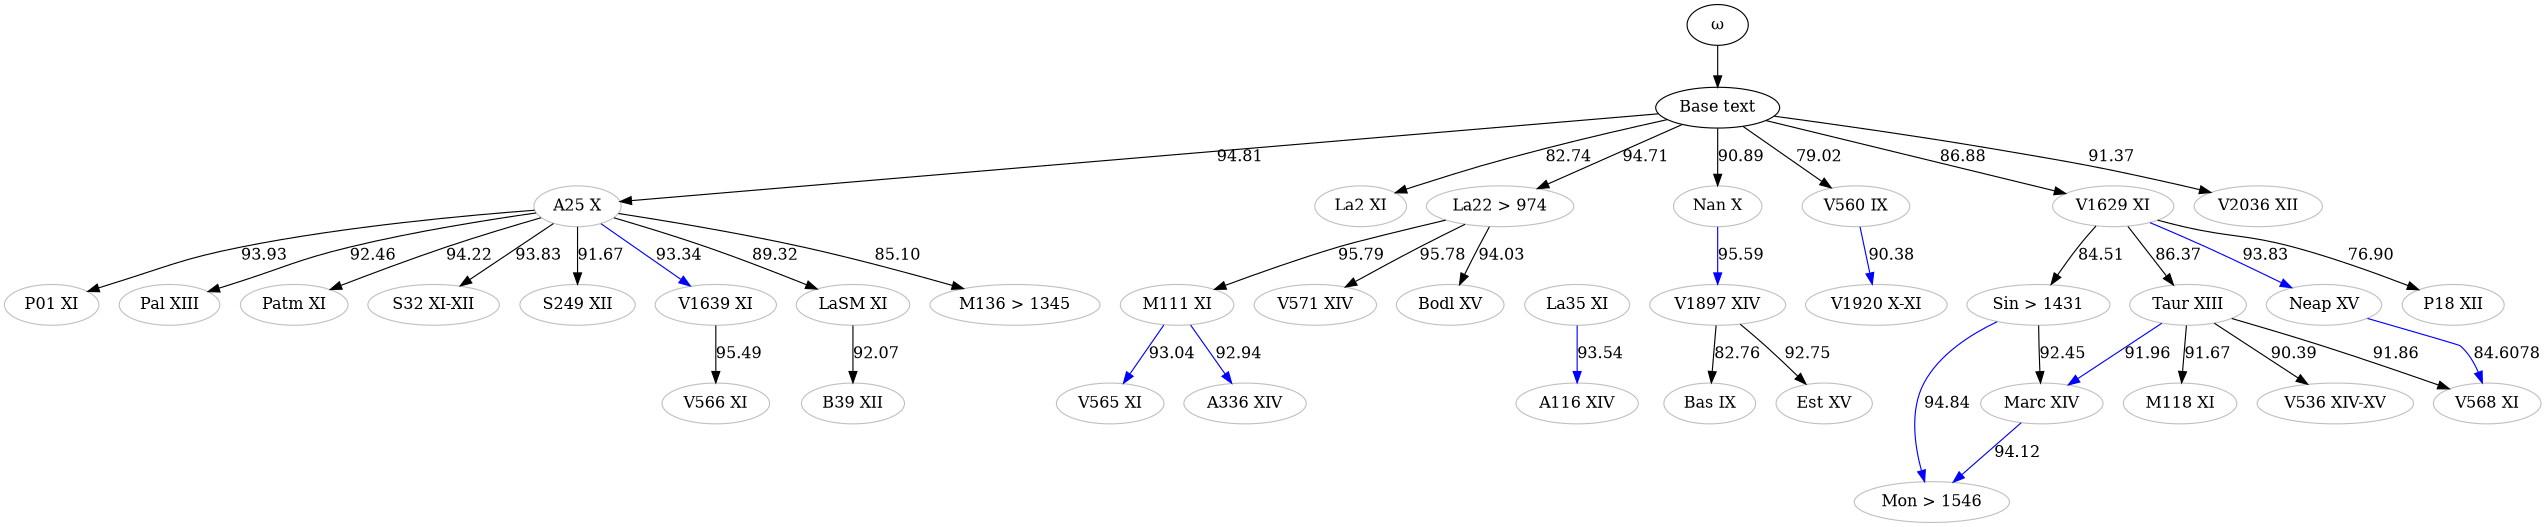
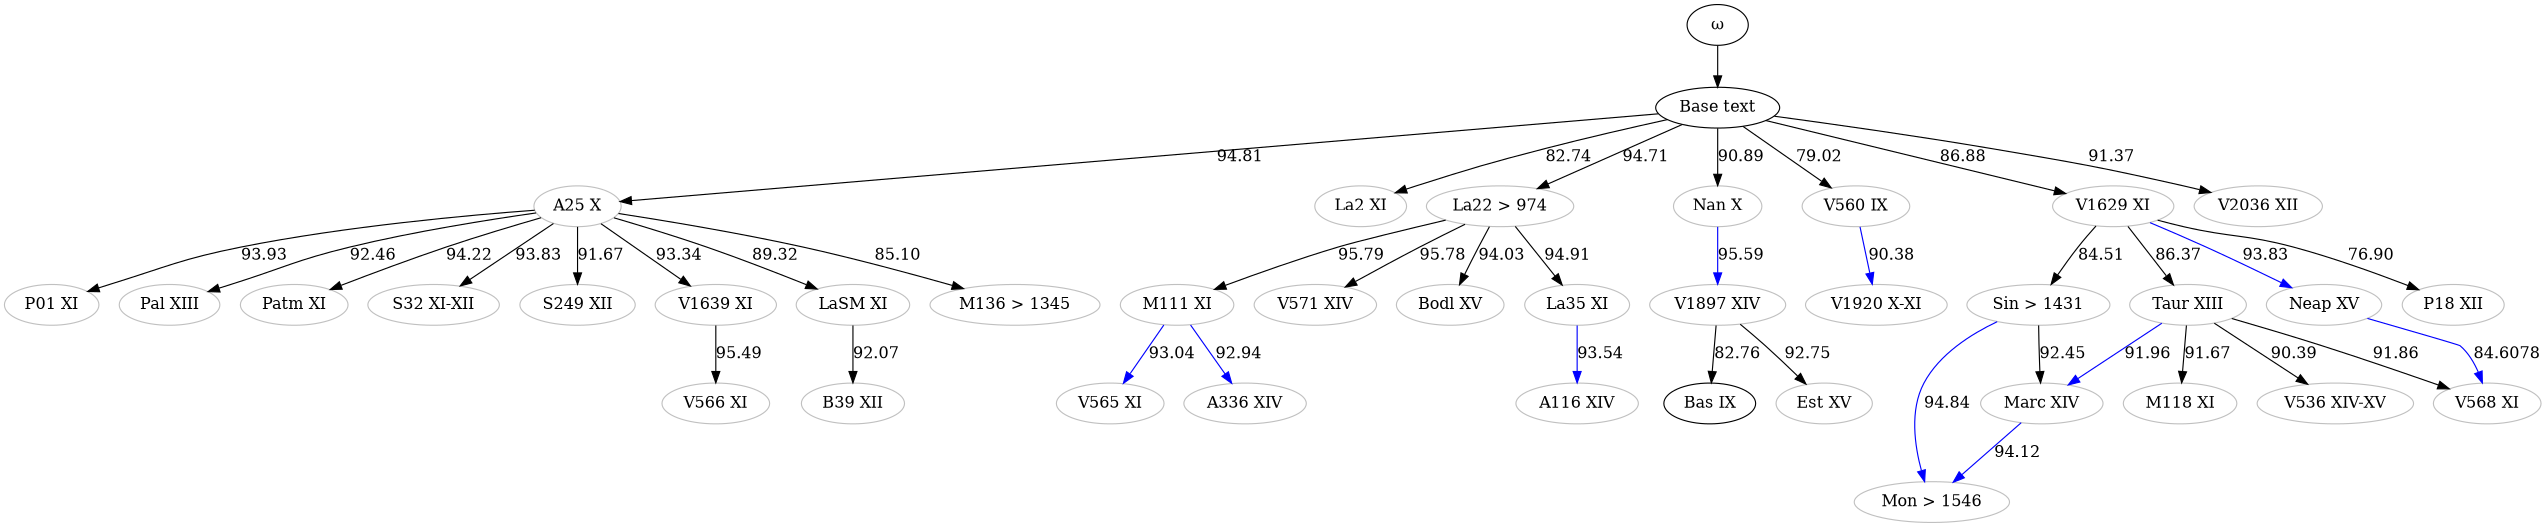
edge "La22 > 974" -> "La35 XI": added, label "94.91"
edge "A25 X" -> "V1639 XI": color blue -> black
node "Bas IX": color grey -> black
